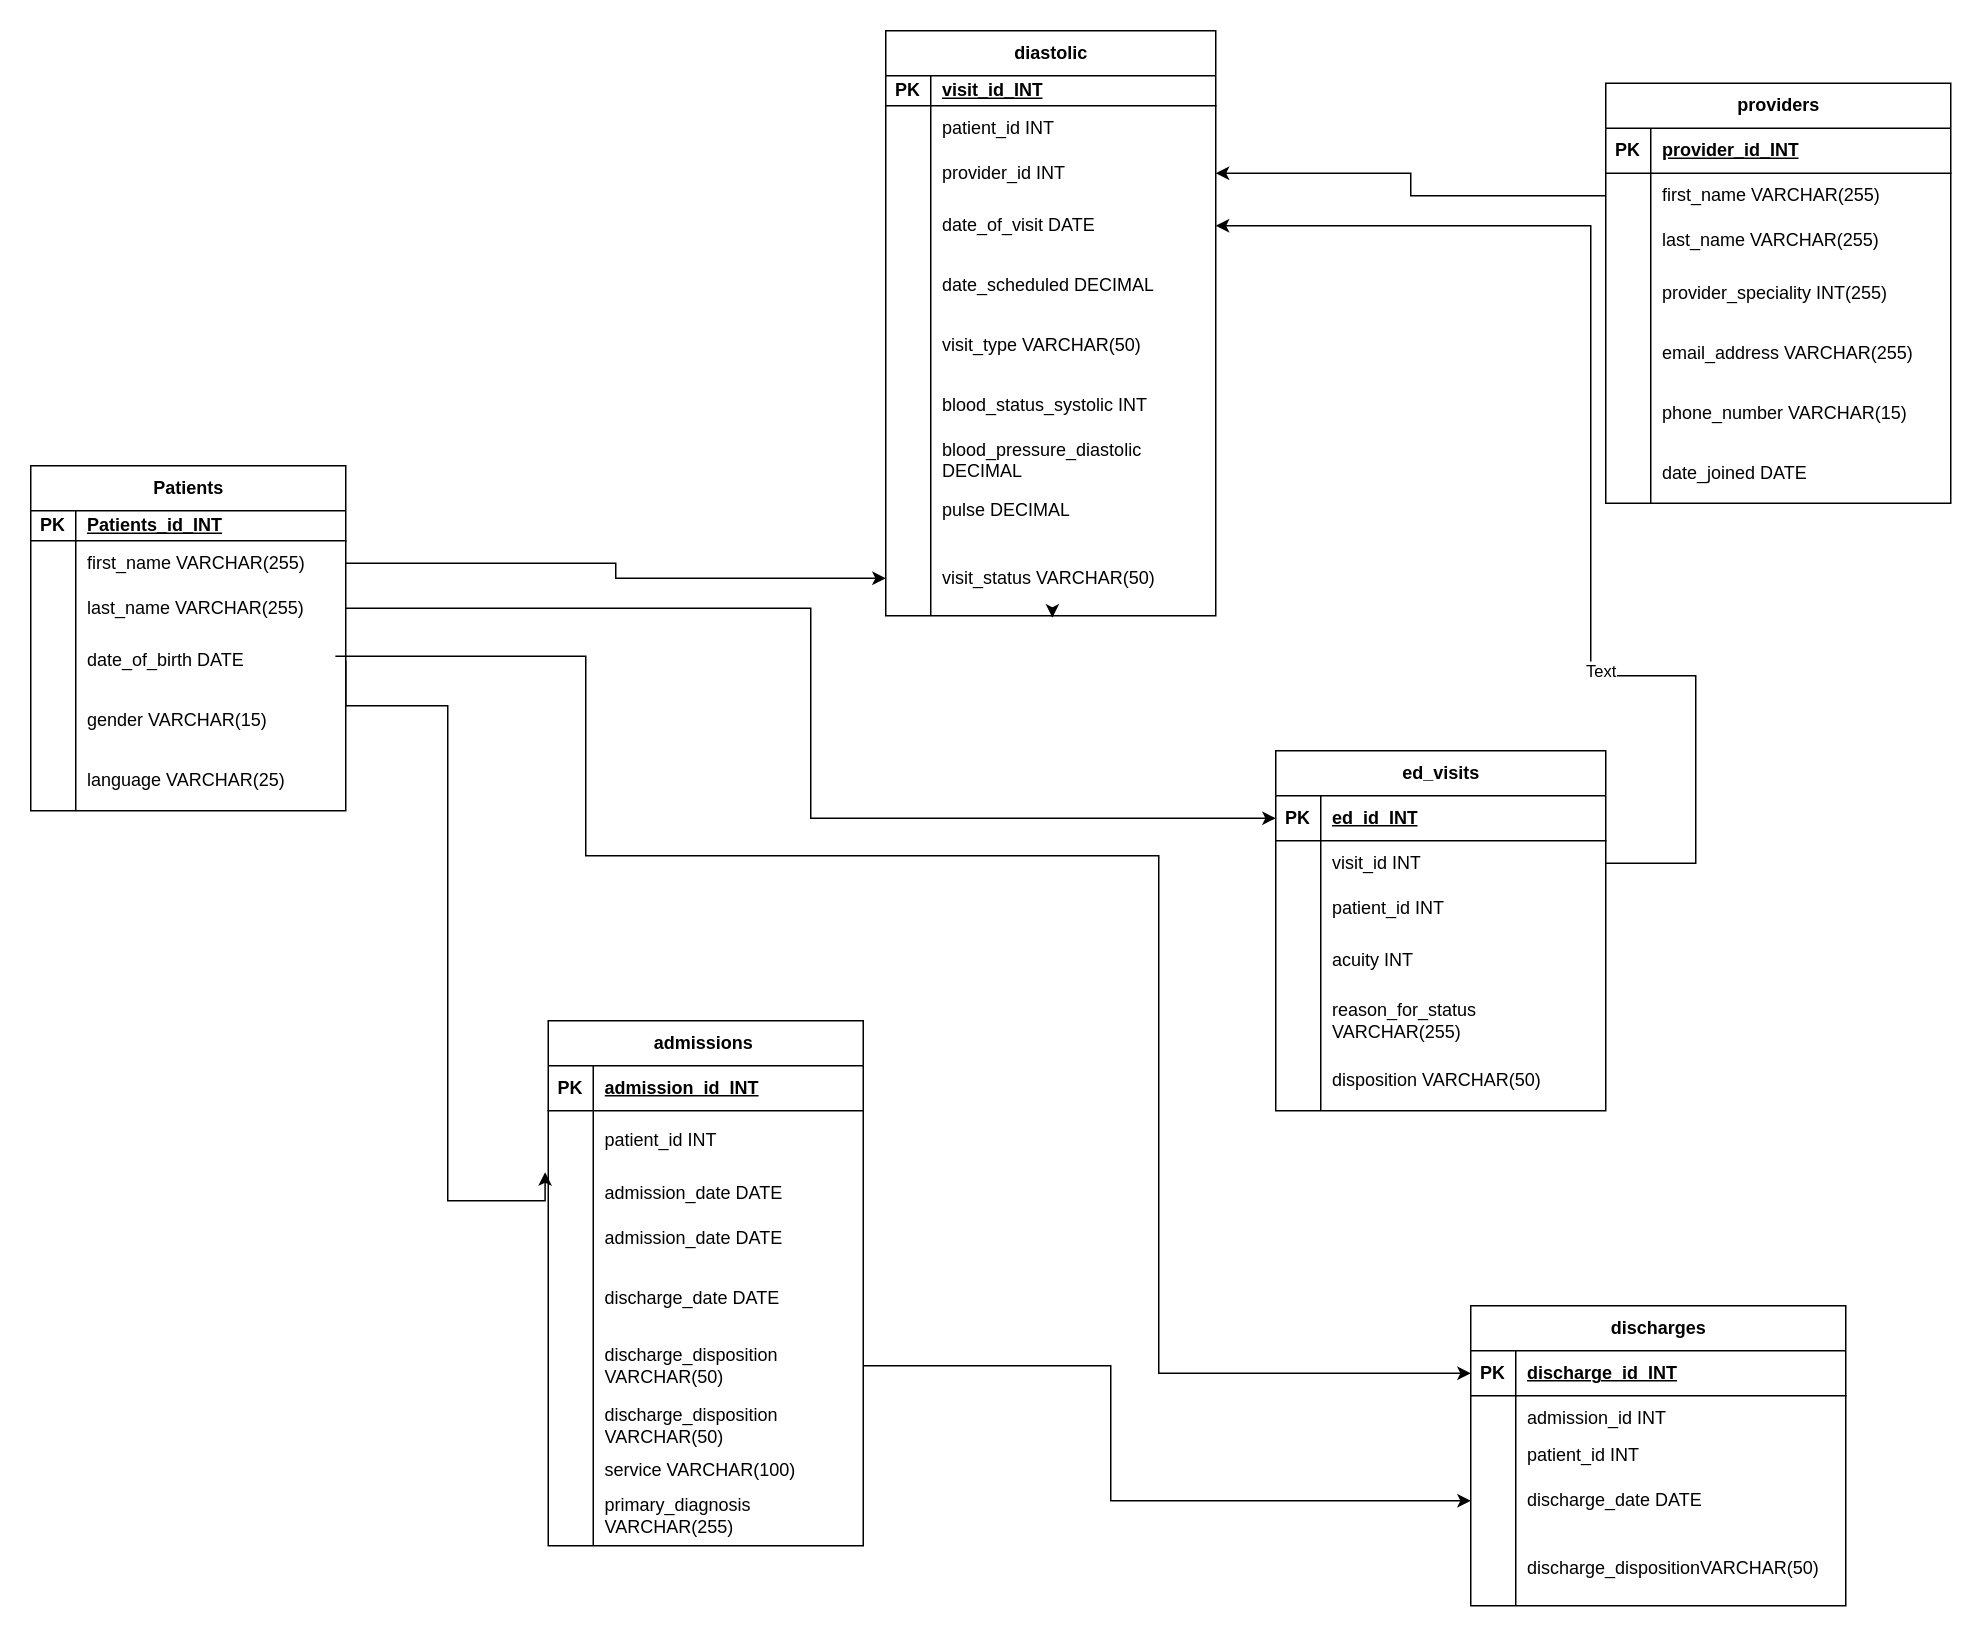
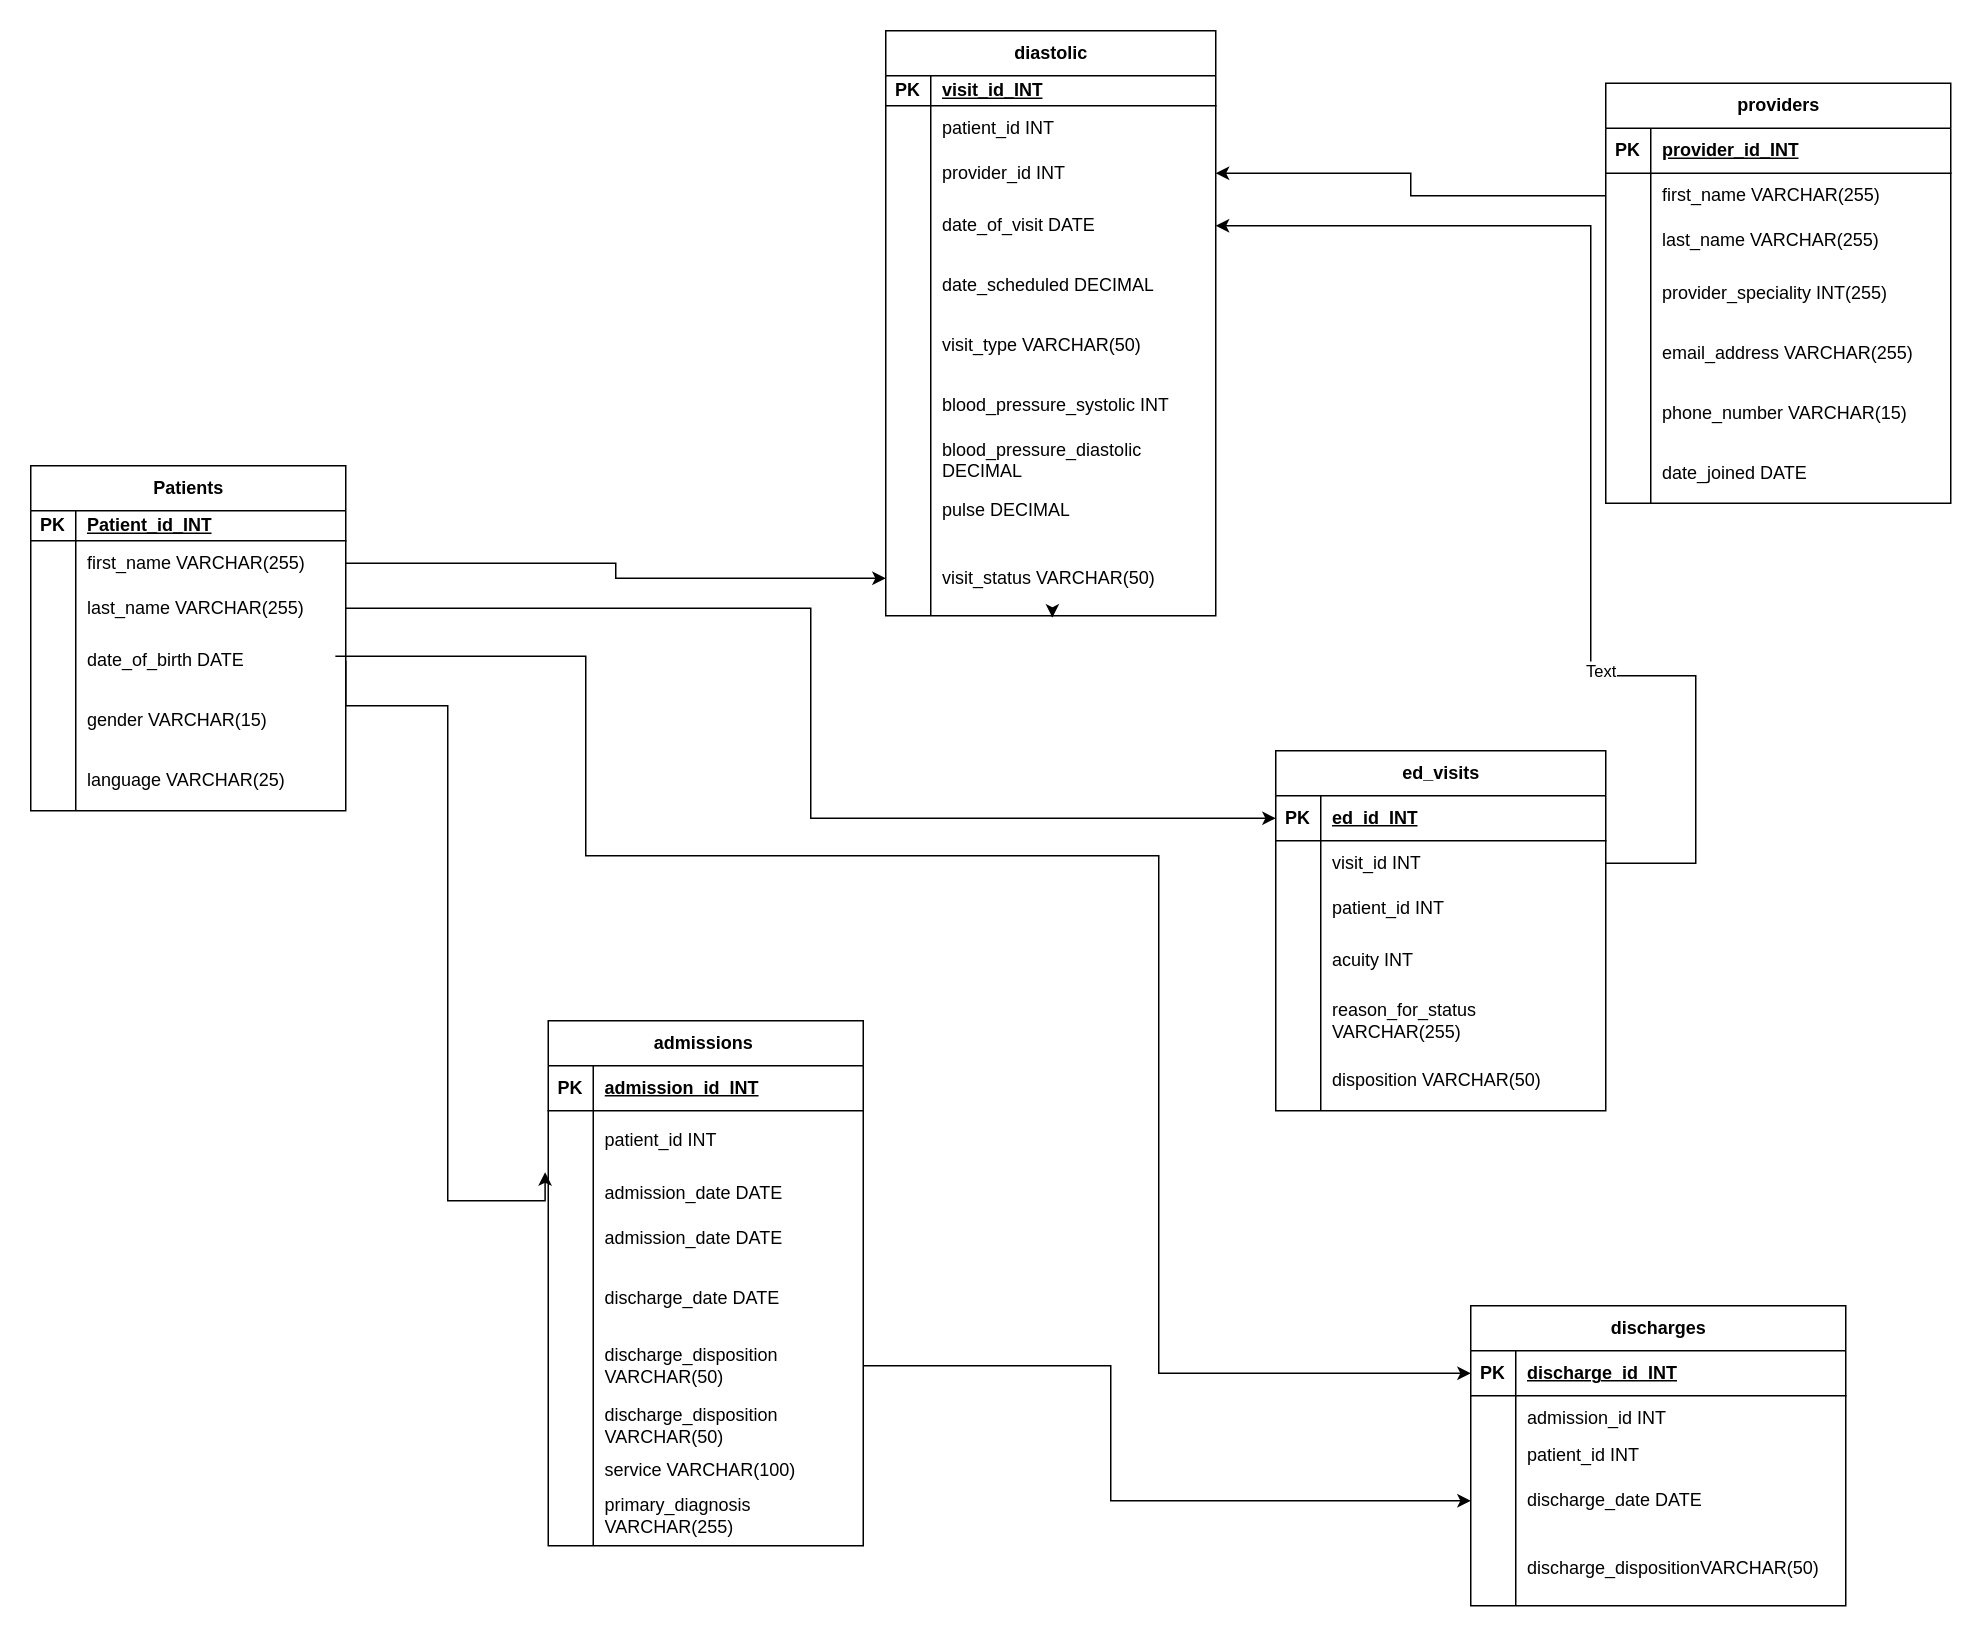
node "blood_status_systolic INT": label "blood_status_systolic INT" -> "blood_pressure_systolic INT"
node "Patients_id_INT": label "Patients_id_INT" -> "Patient_id_INT"
